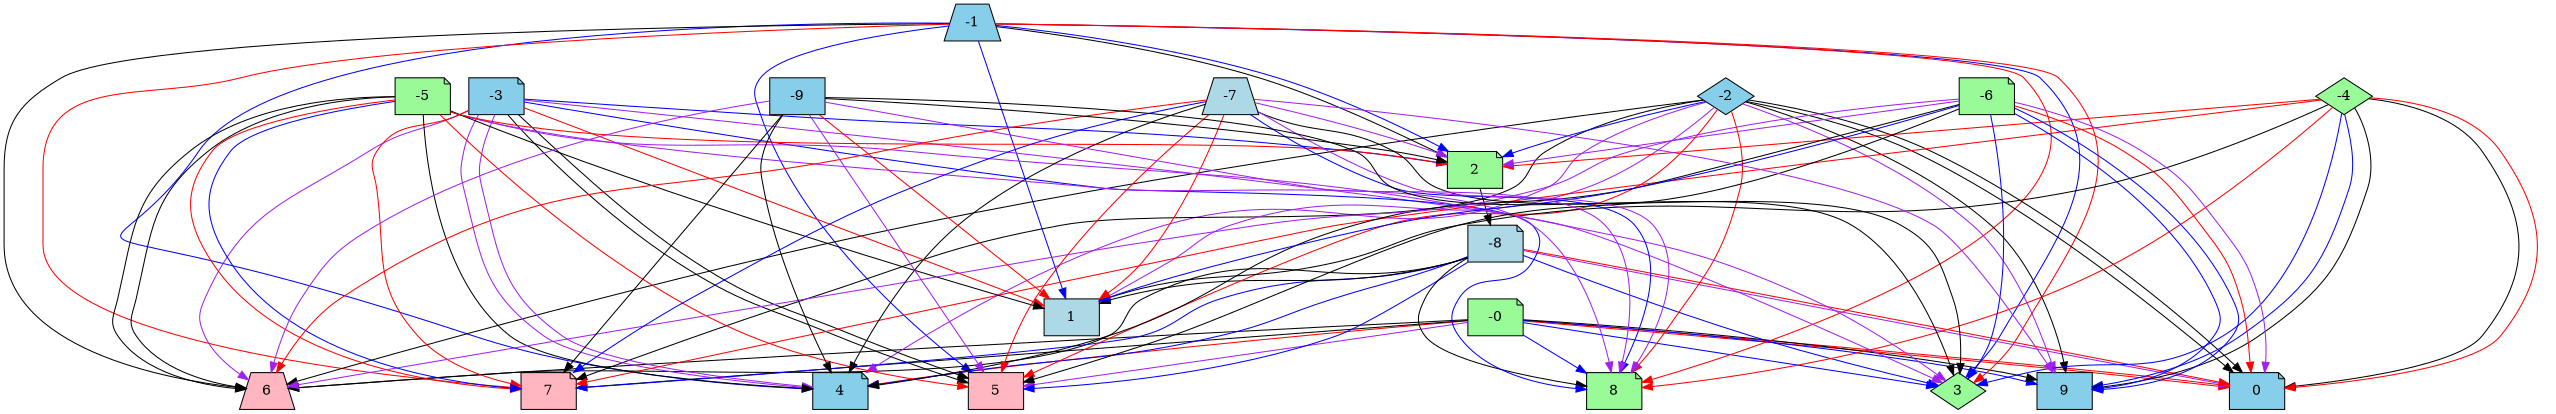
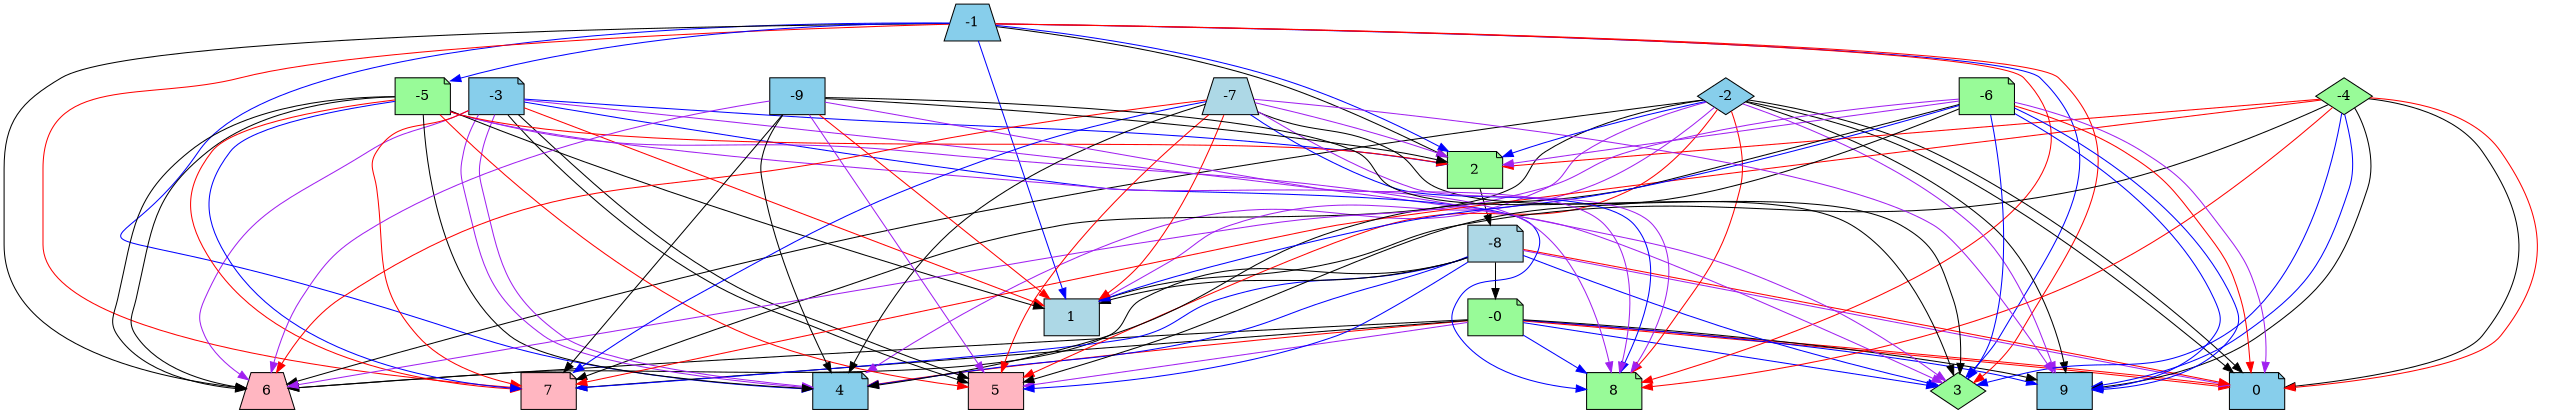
edge "-1" -> "5": now "-1" -> "-5"
edge "-8" -> "8": now "-8" -> "-0"
